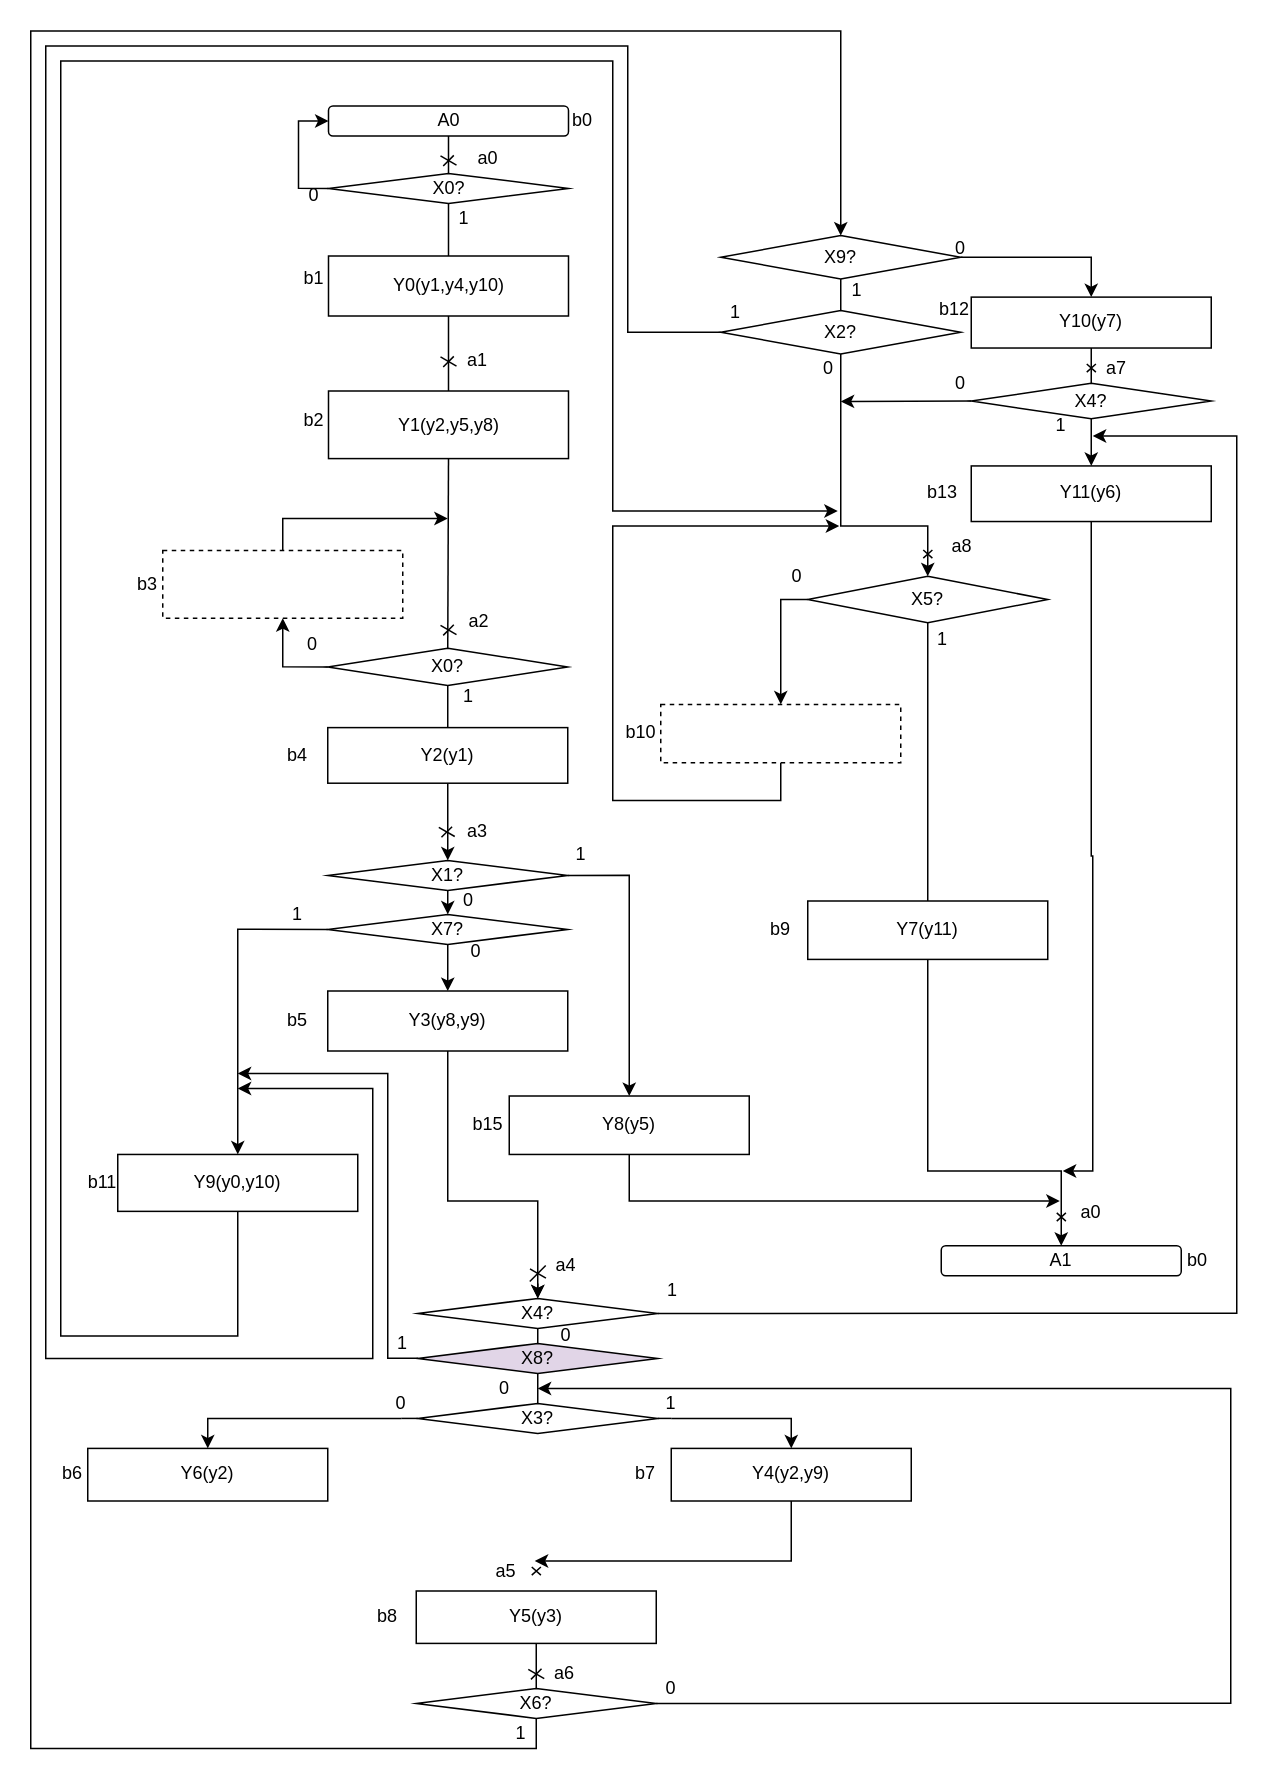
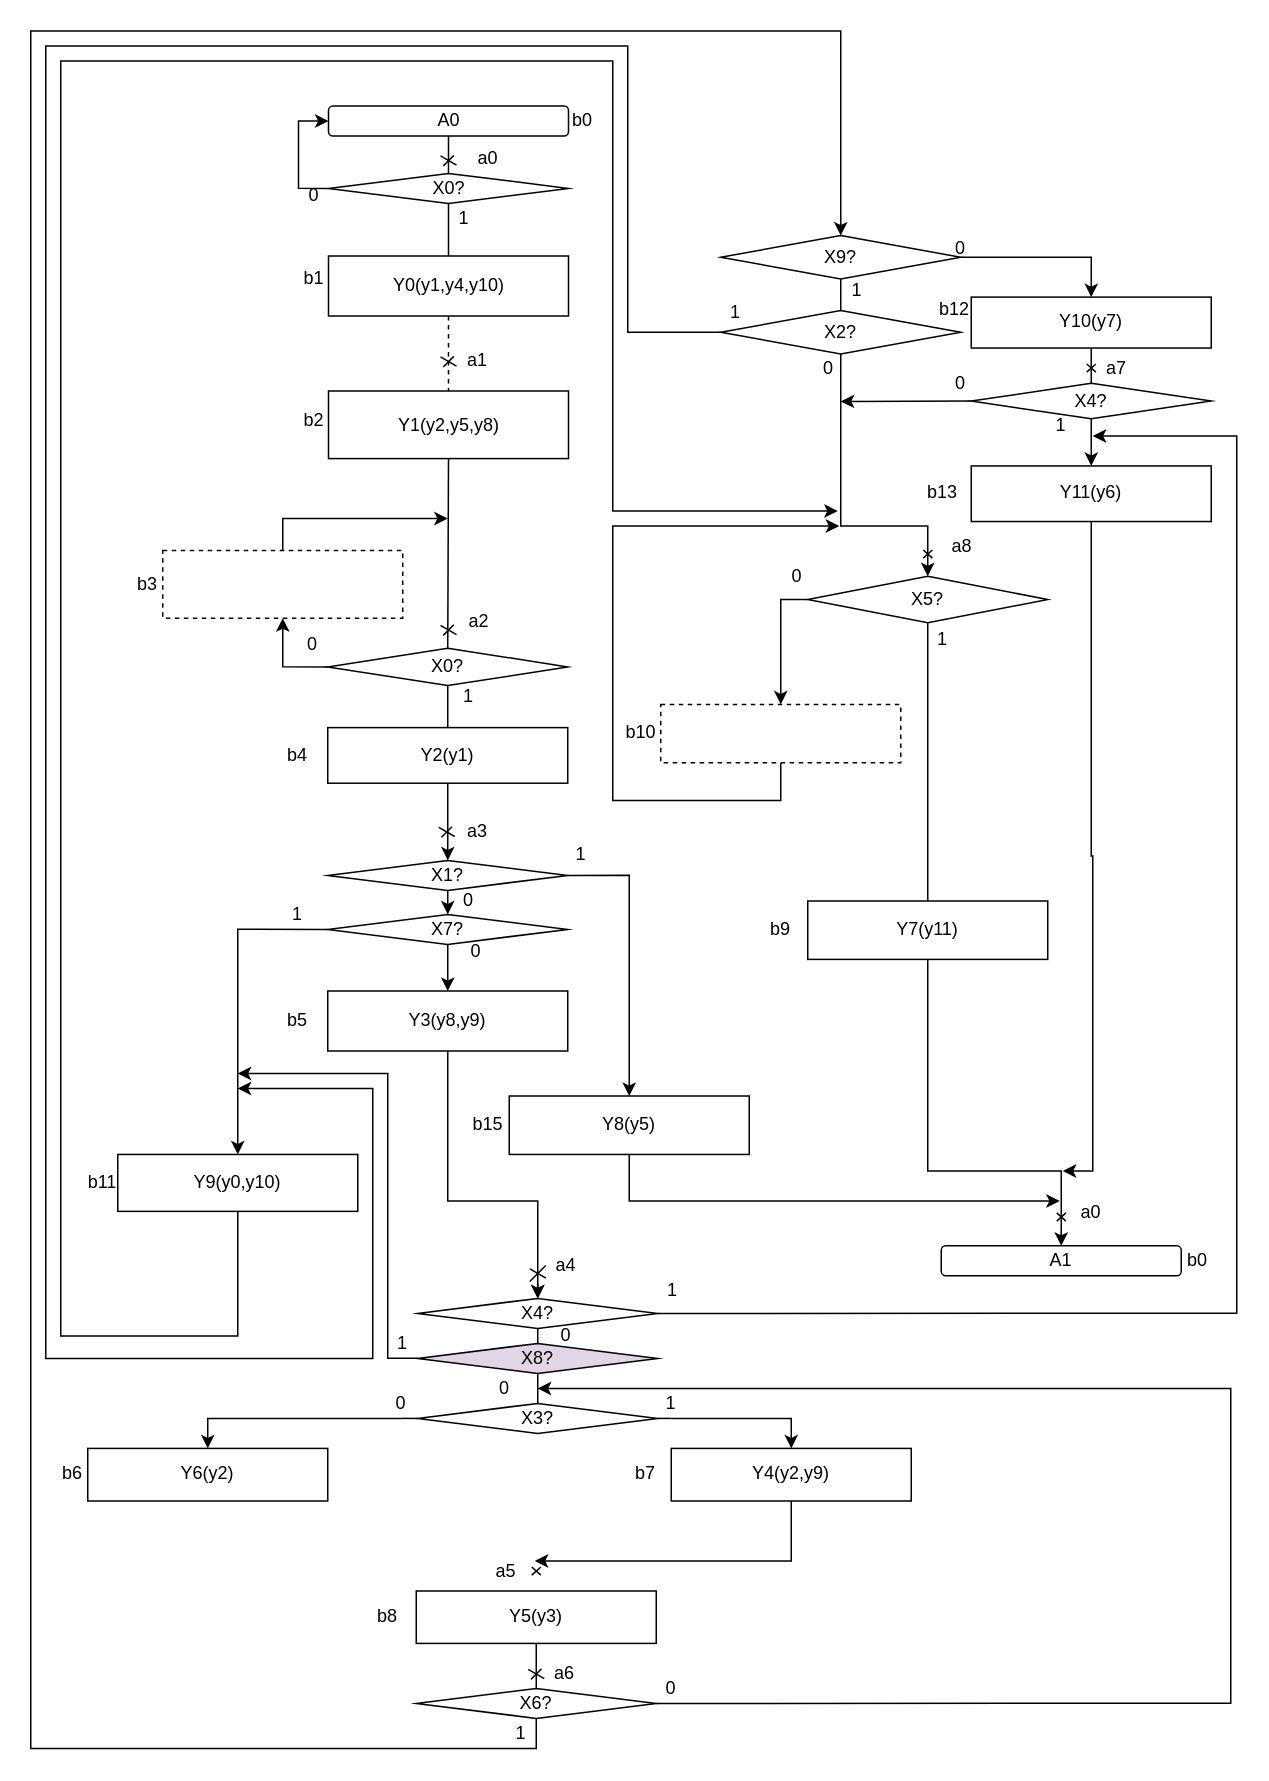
edge "Y0(y1,y4,y10)" -- "Y1(y2,y5,y8)": style solid -> dashed
